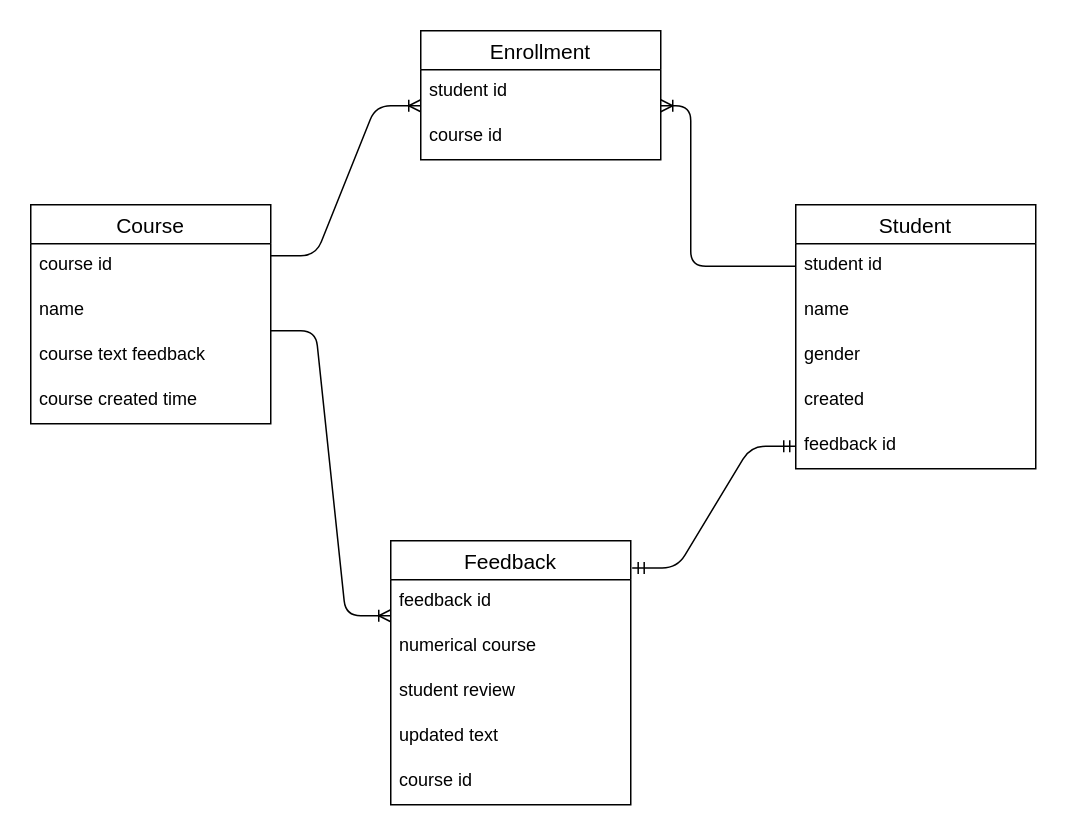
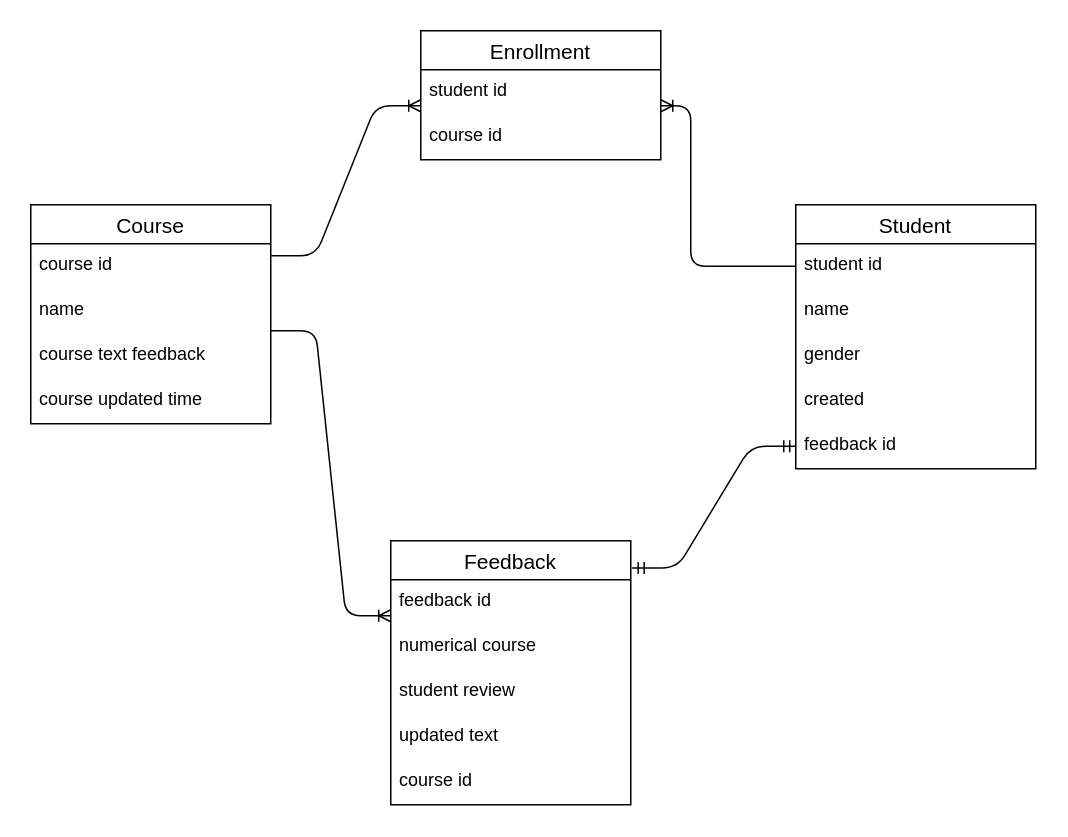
node "course created time": label "course created time" -> "course updated time"
